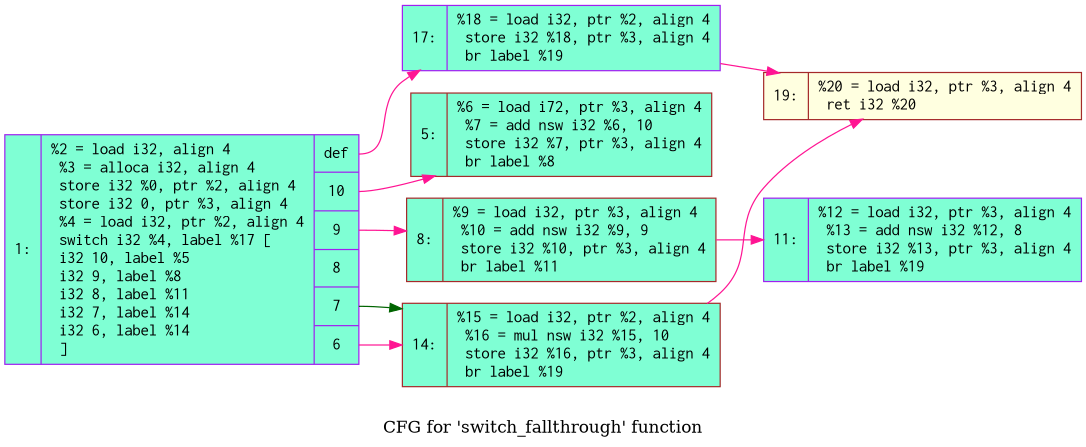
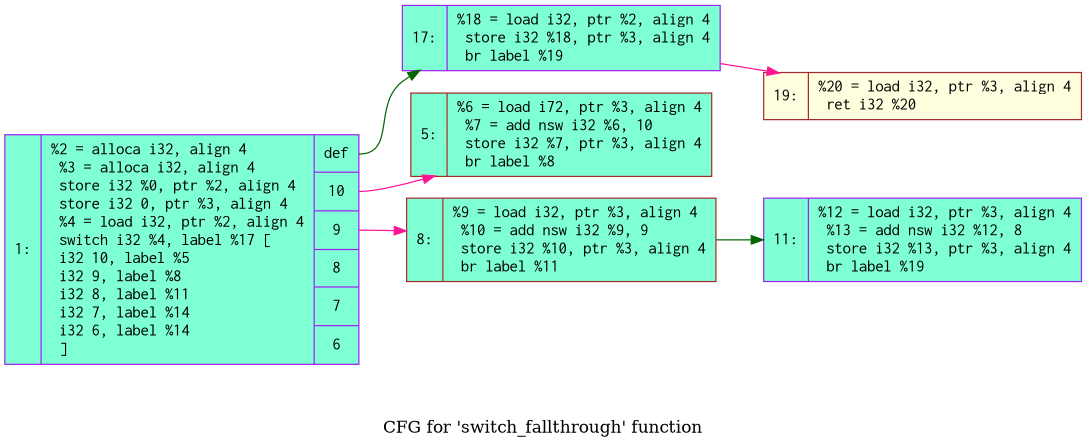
edge "1:" -> "17:": color deeppink -> darkgreen
node "1:": text "%2 = load i32, align 4" -> "%2 = alloca i32, align 4"
edge "8:" -> "11:": color deeppink -> darkgreen
node "14:": removed
